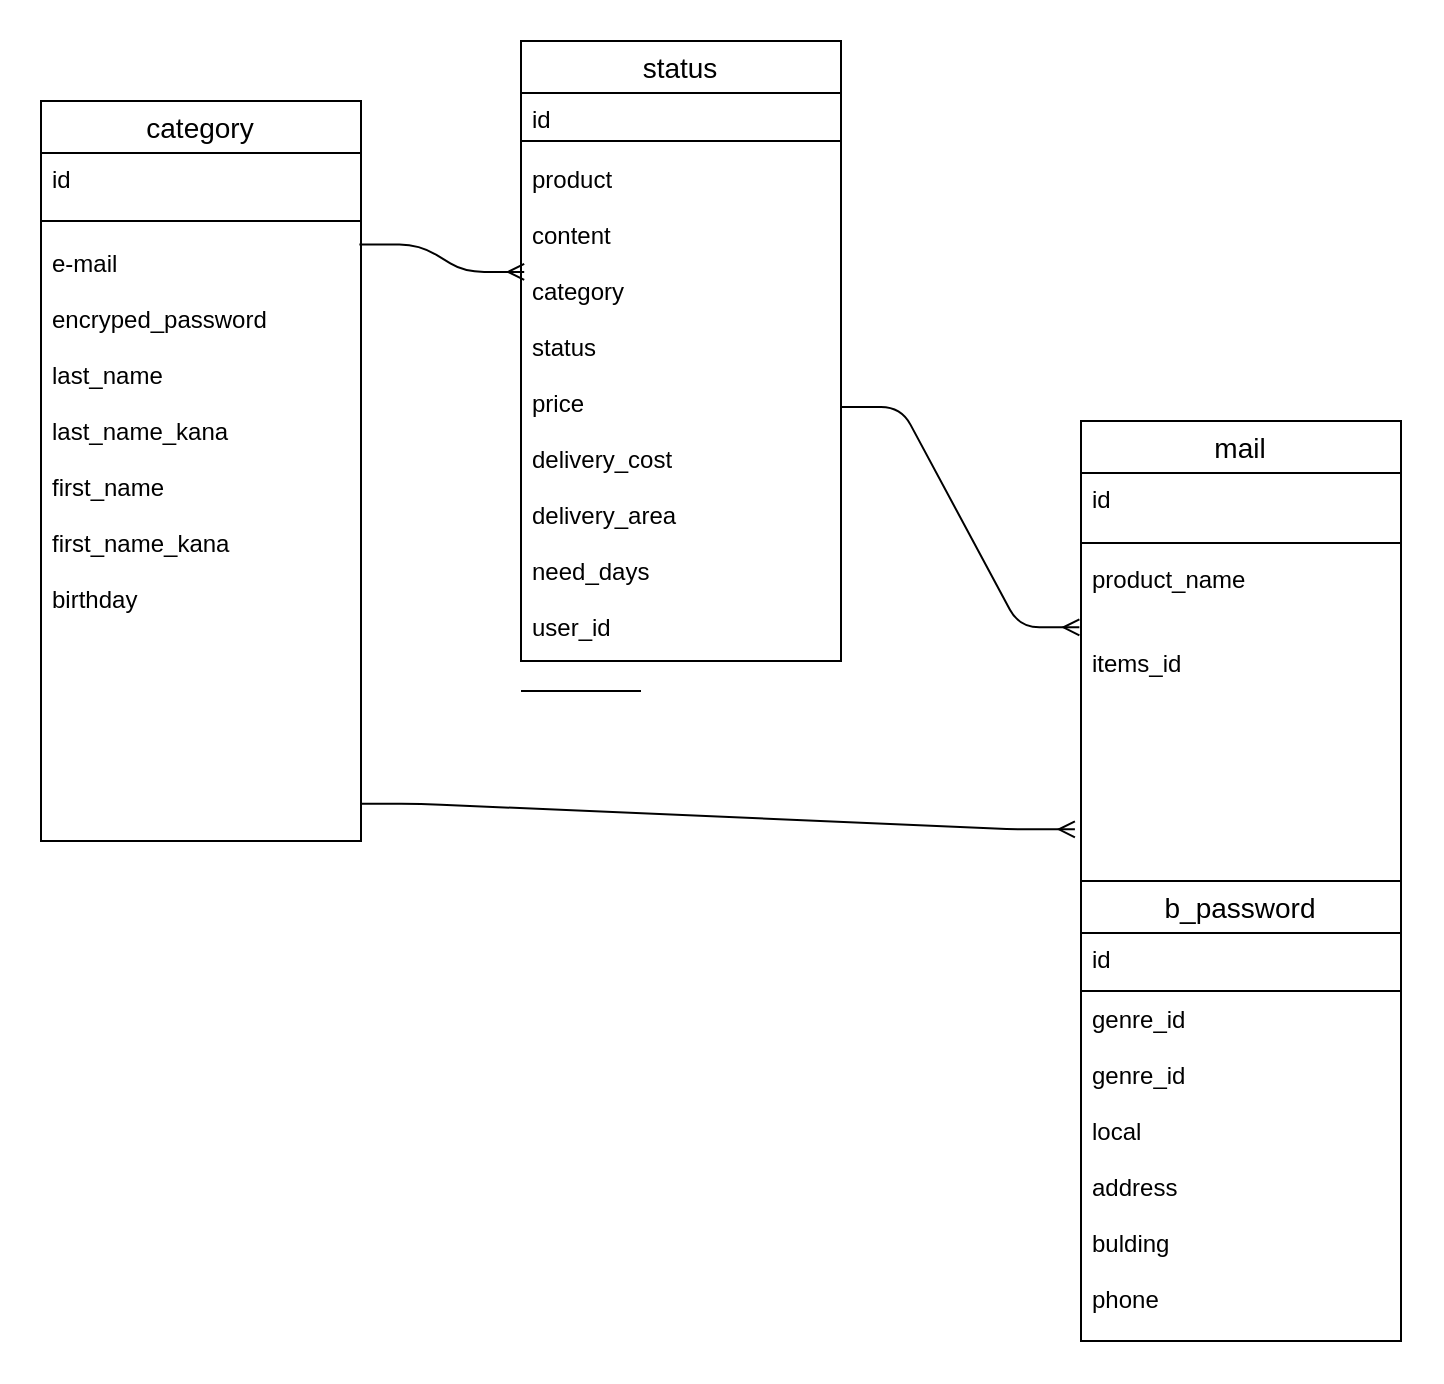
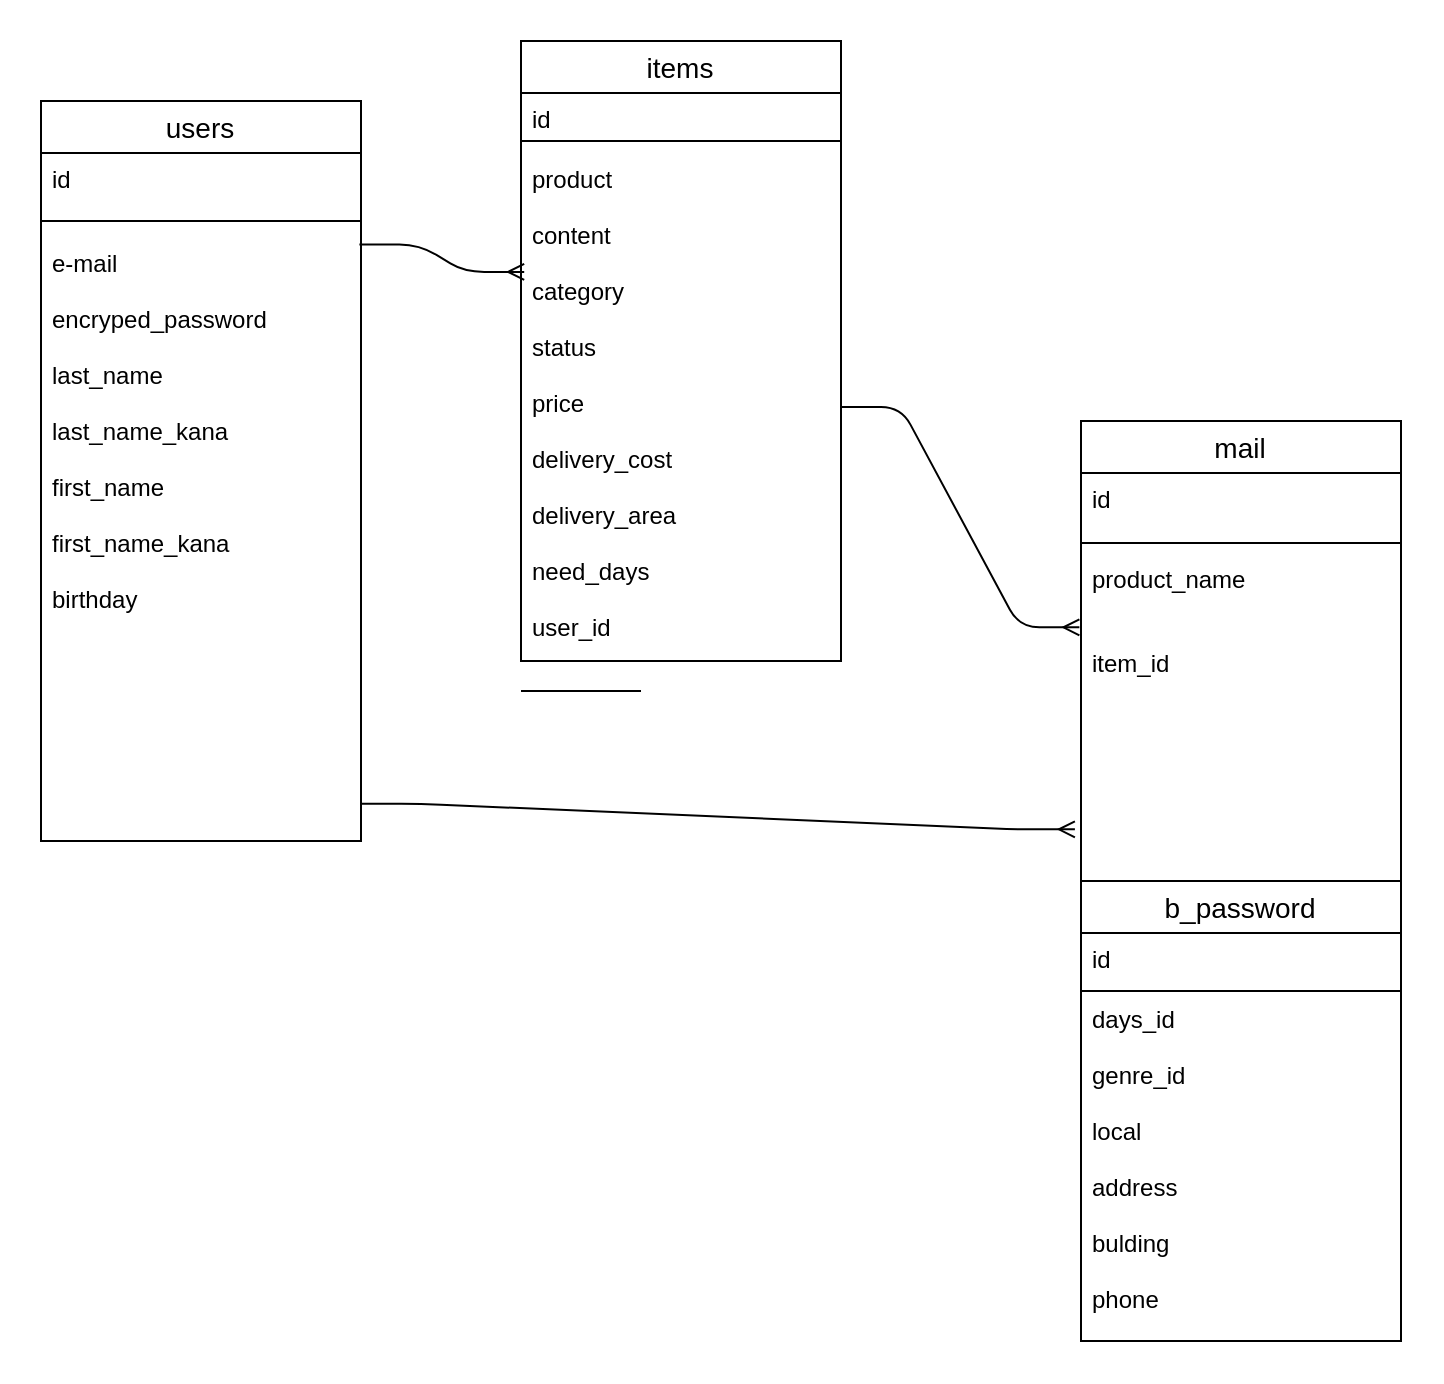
node "status": label "status" -> "items"
node "category": label "category" -> "users"
node "product_name items_id": label "product_name items_id" -> "product_name item_id"
node "genre_id genre_id local address bulding phone": label "genre_id genre_id local address bulding phone" -> "days_id genre_id local address bulding phone"
